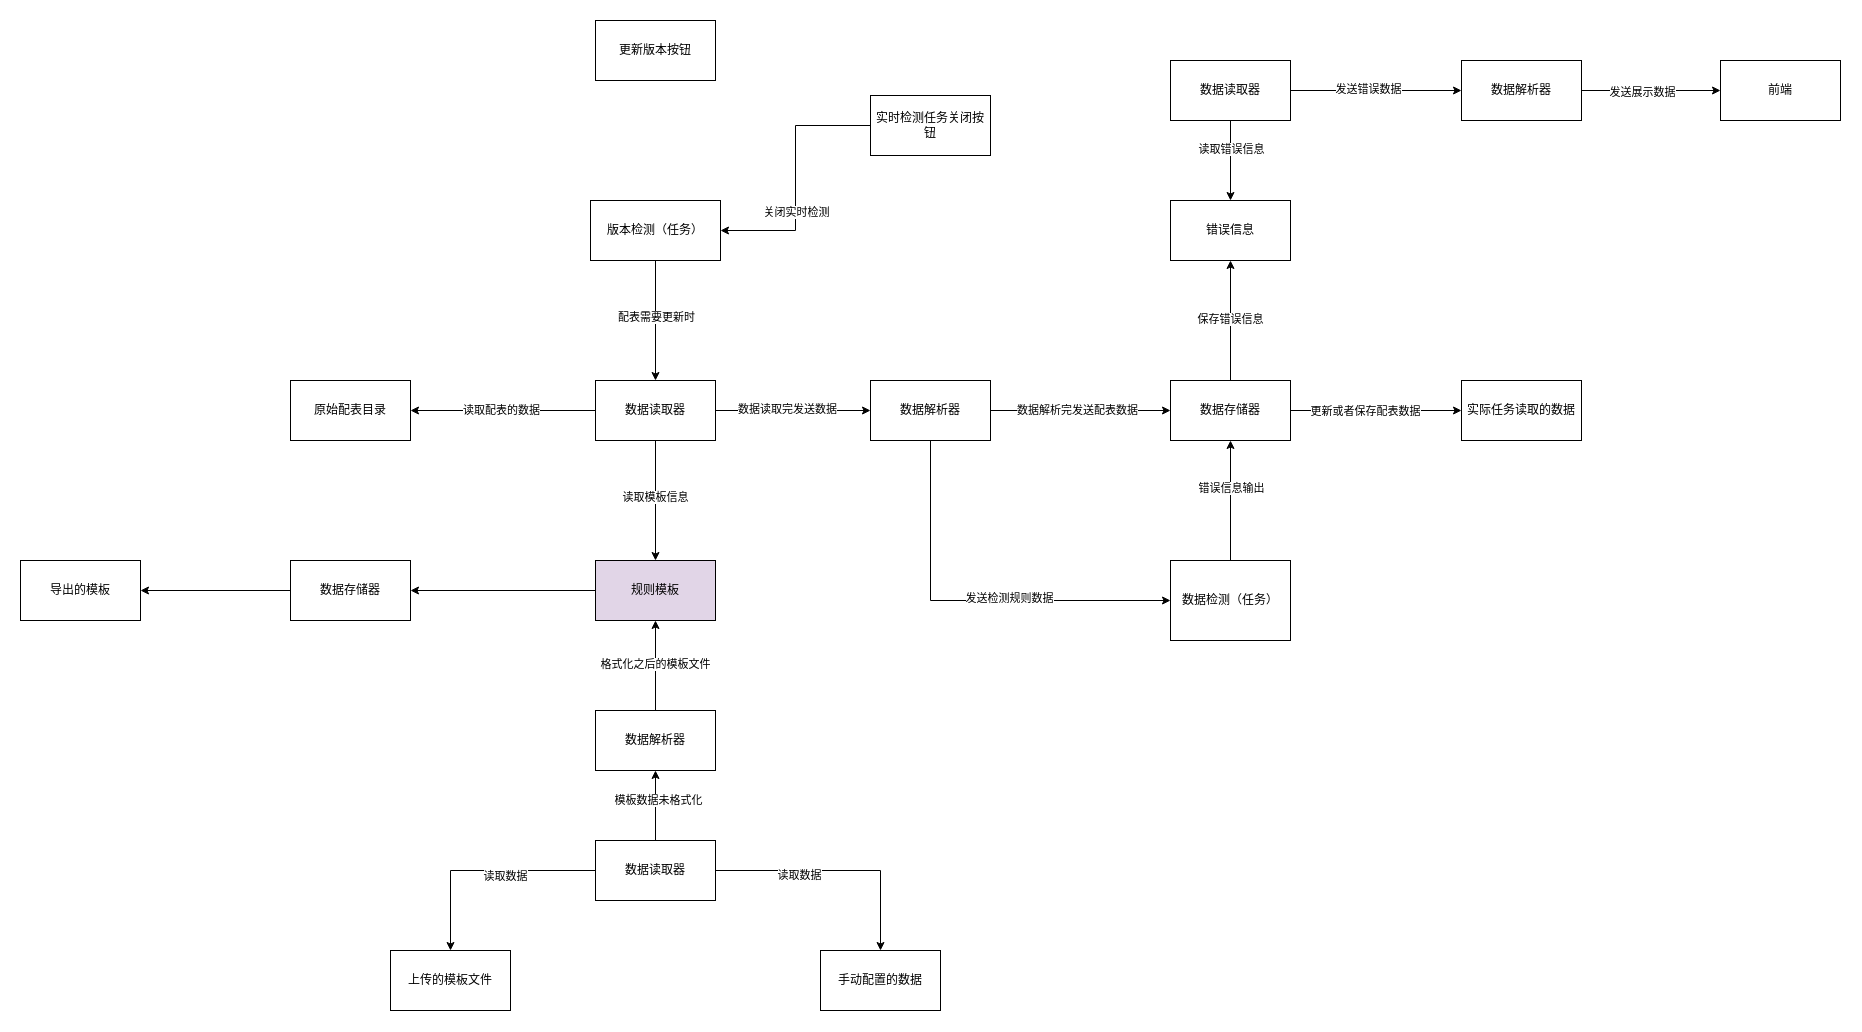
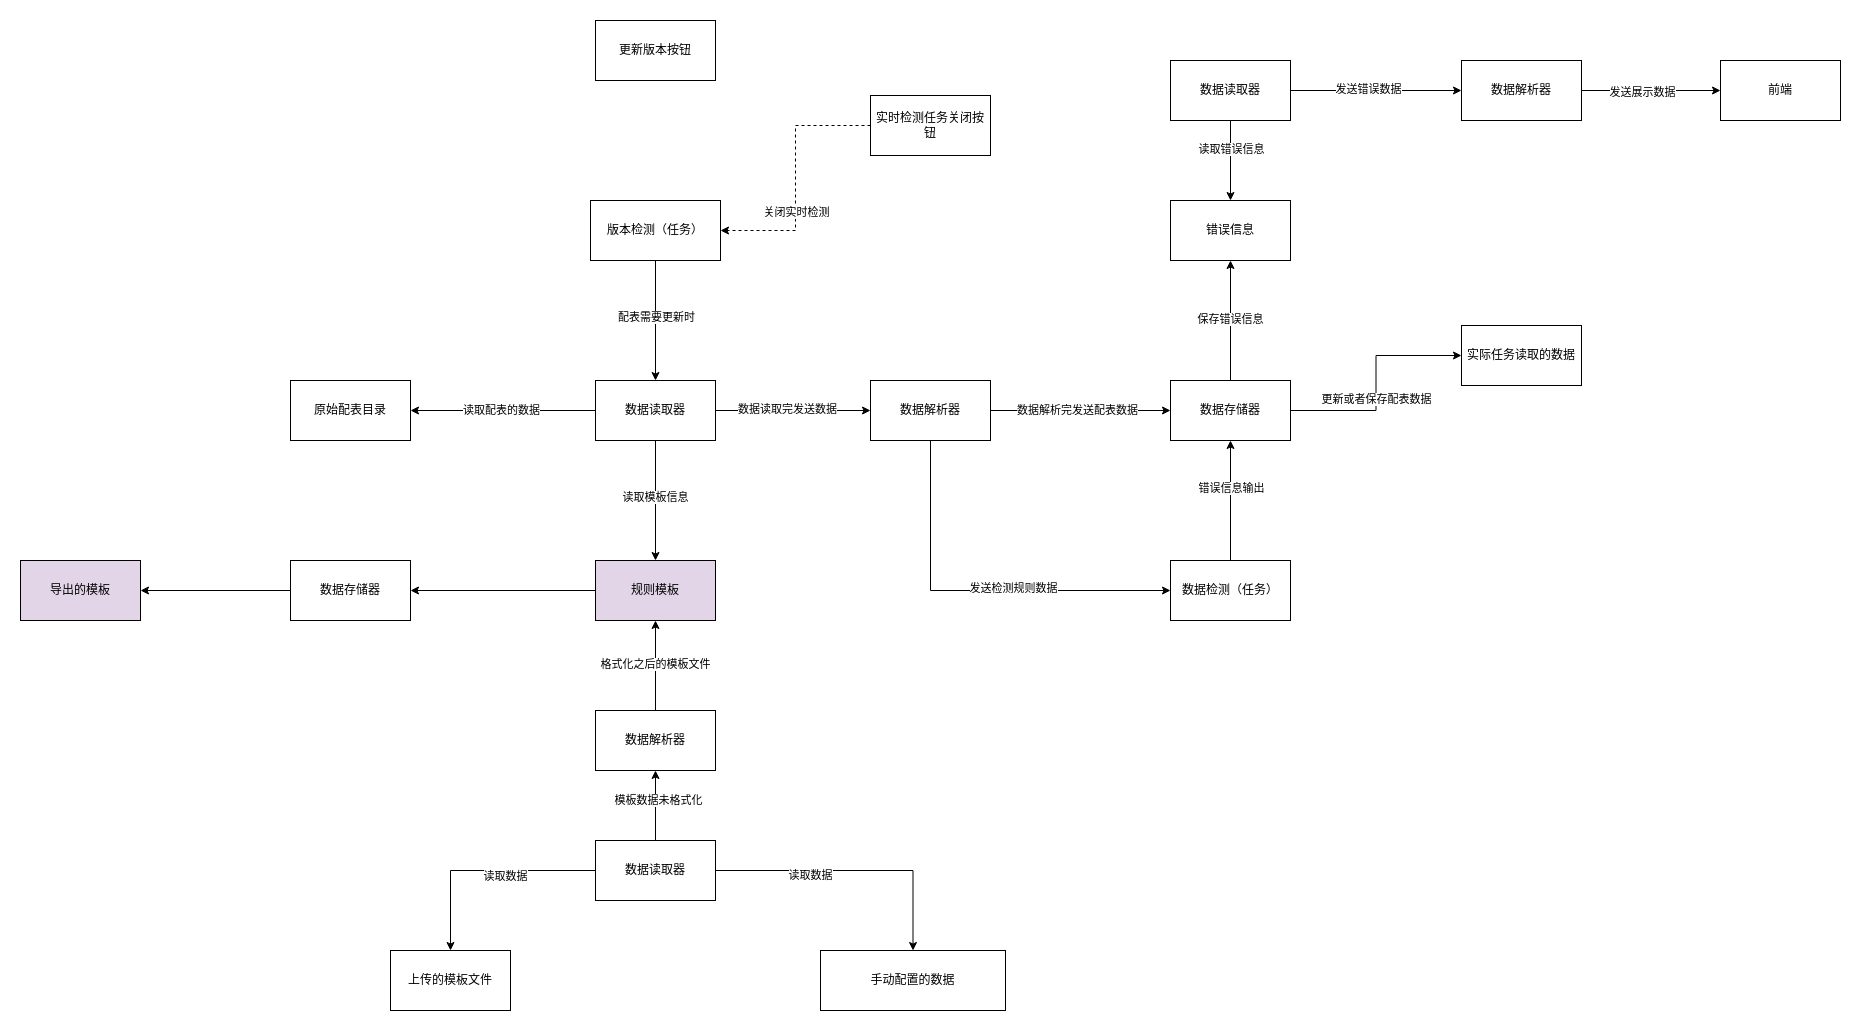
edge "实时检测任务关闭按钮" -> "版本检测（任务）": style solid -> dashed
node "实际任务读取的数据": moved (1522, 411) -> (1522, 356)
node "导出的模板": fillcolor #ffffff -> #e1d5e7
node "数据检测（任务）": size 120x80 -> 120x60
node "手动配置的数据": size 120x60 -> 185x60
